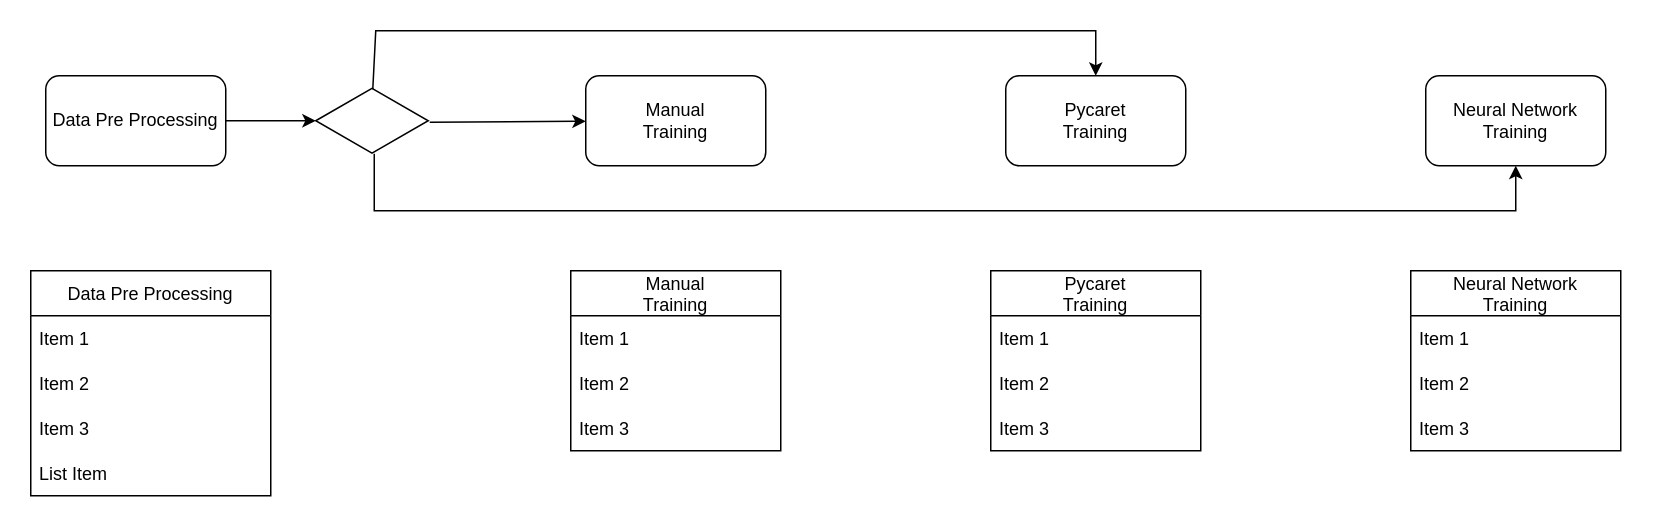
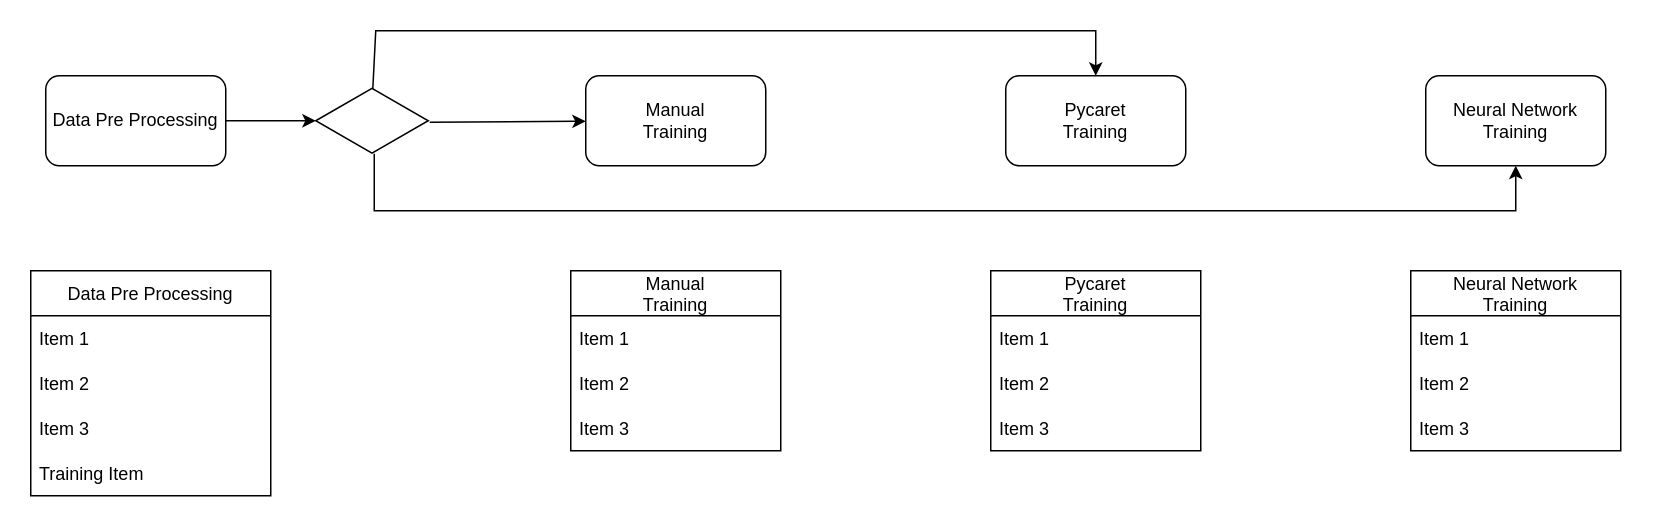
node "List Item": label "List Item" -> "Training Item"
